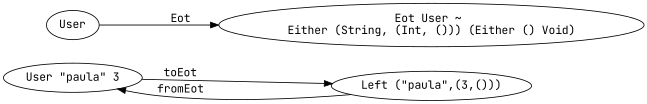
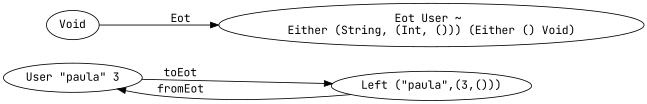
node "User": label "User" -> "Void"
